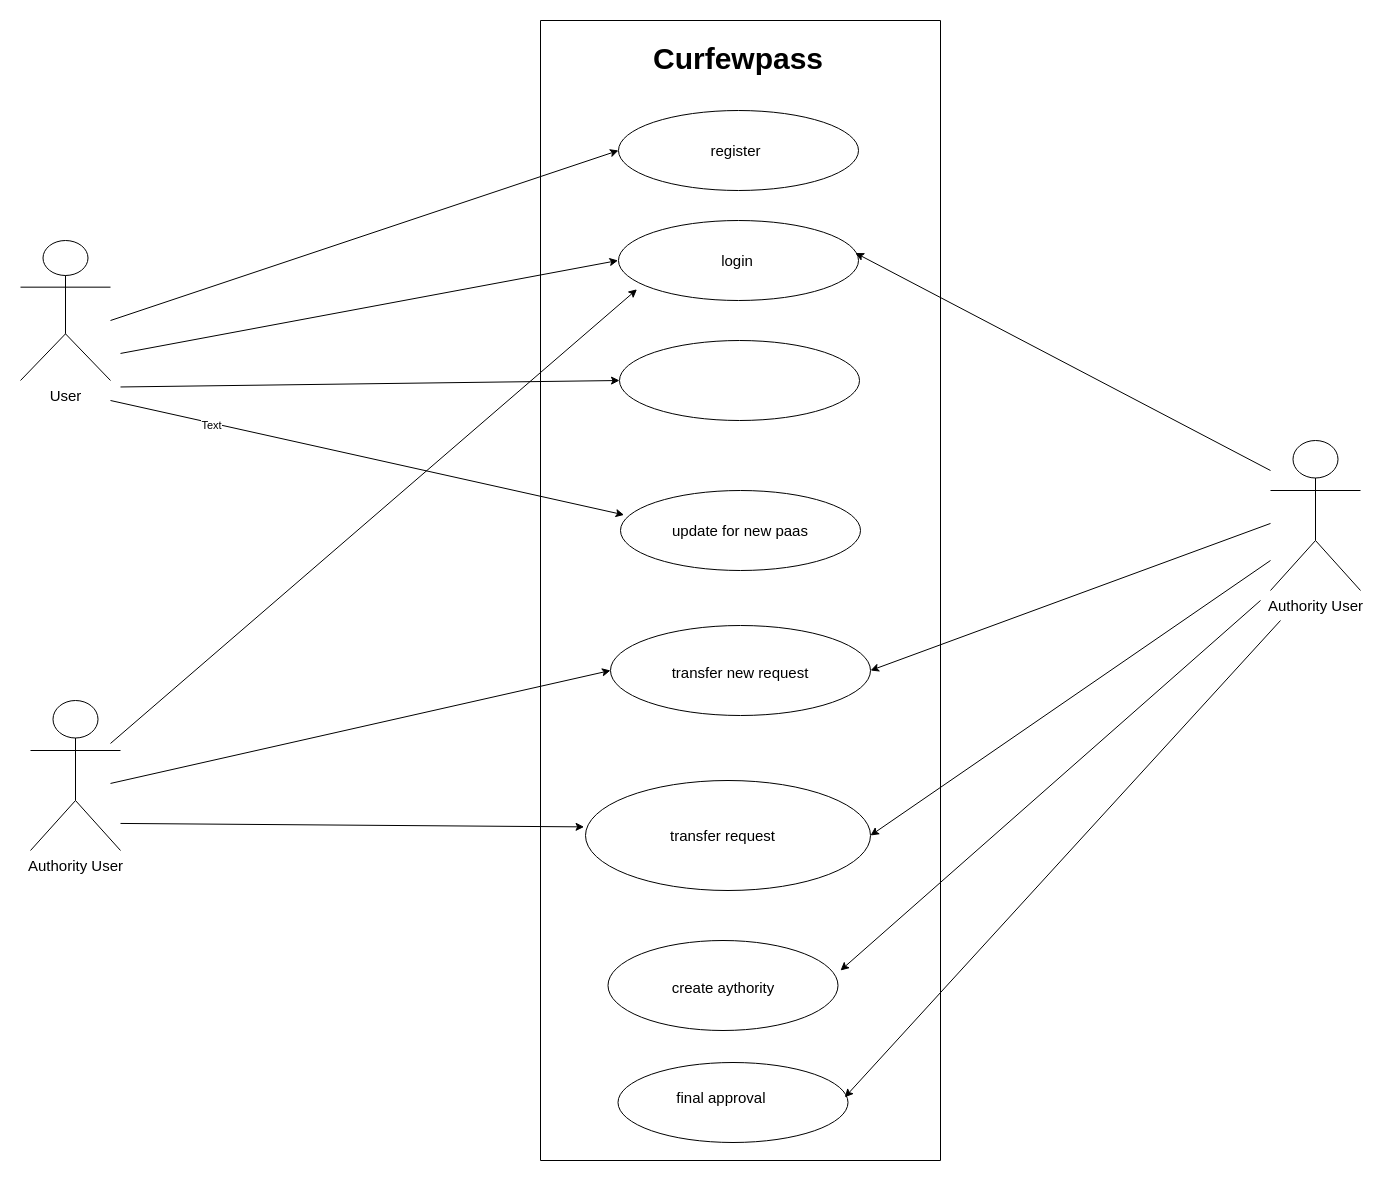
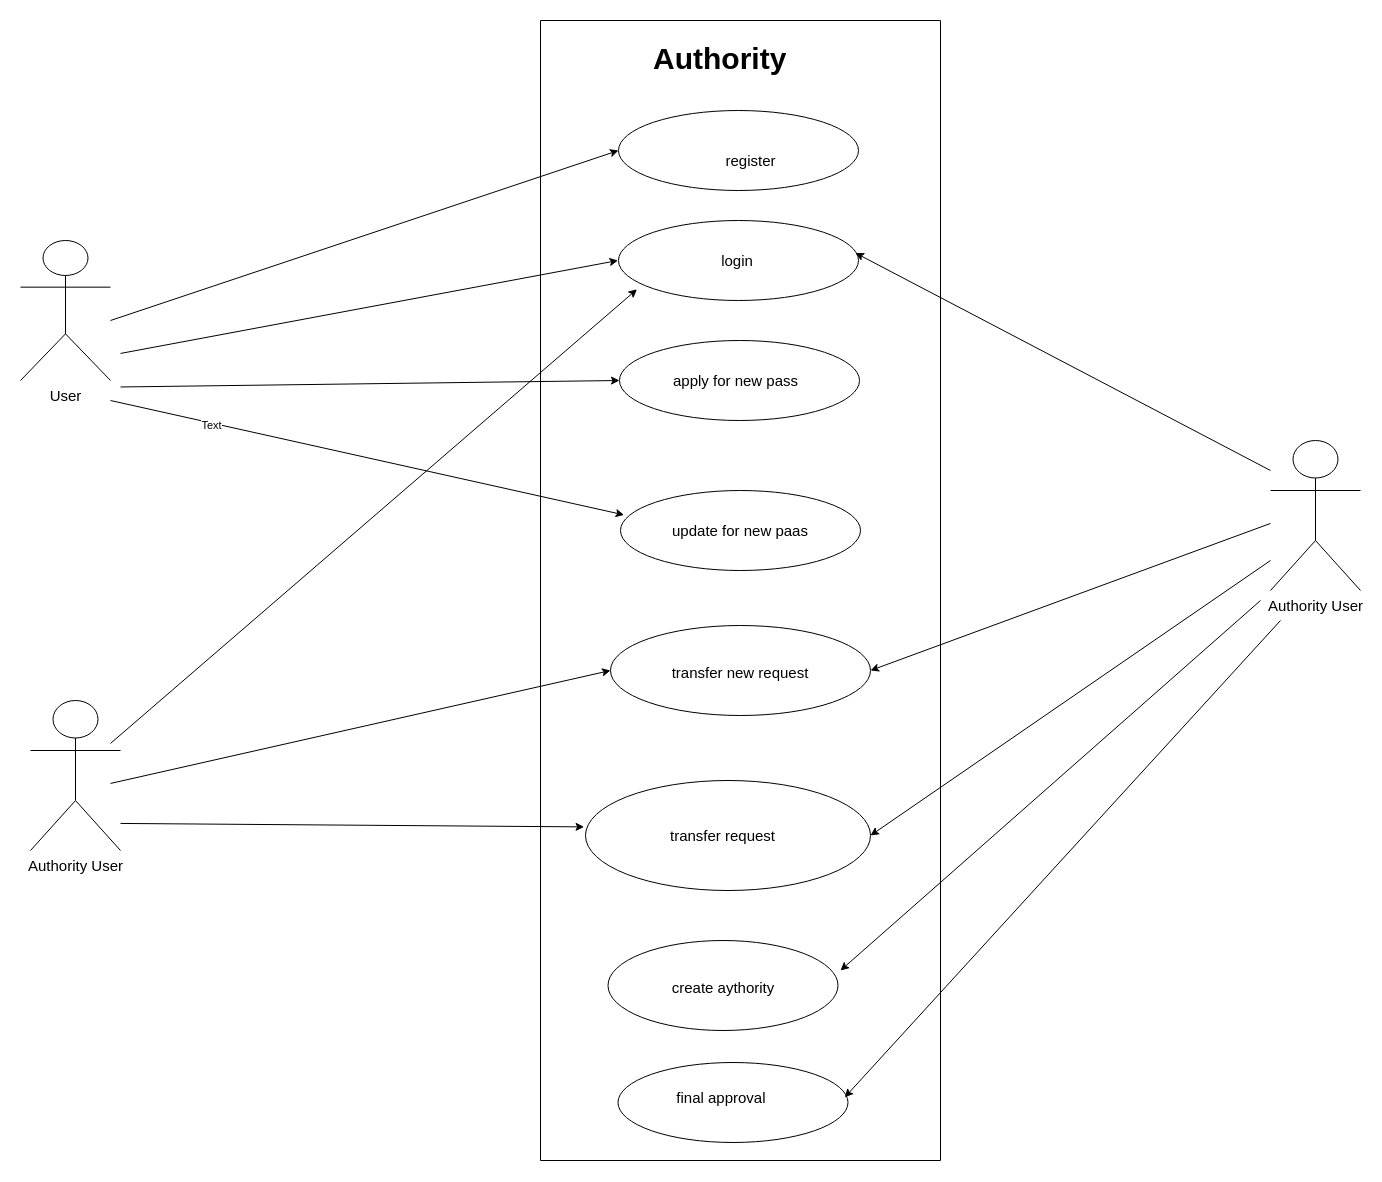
node "Curfewpass": label "Curfewpass" -> "Authority"
node "register": moved (736, 151) -> (751, 161)
node "apply for new pass": added
